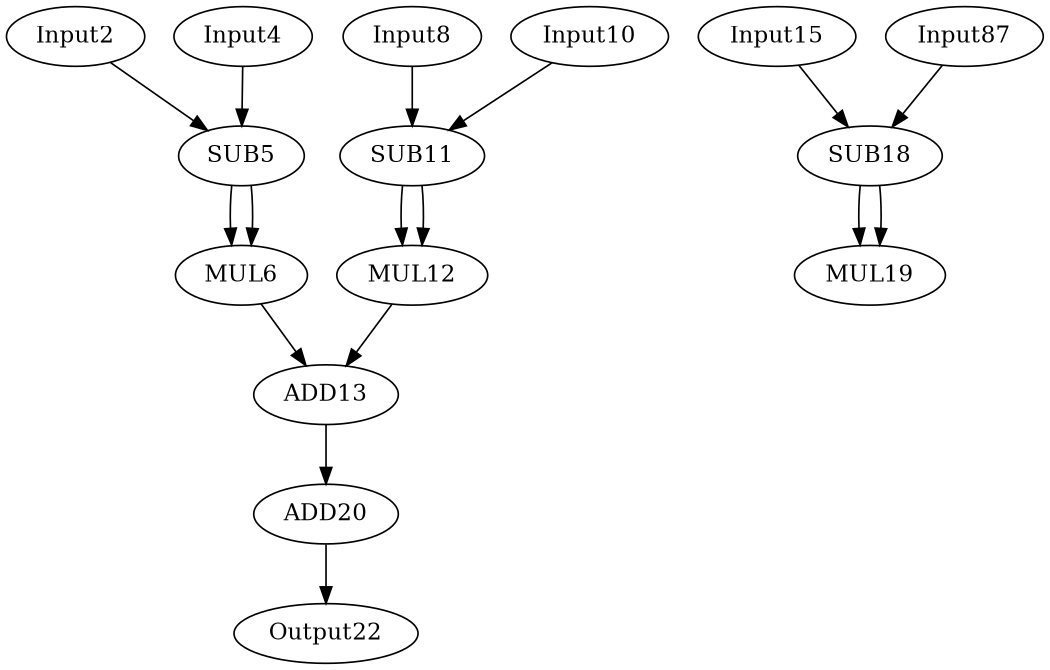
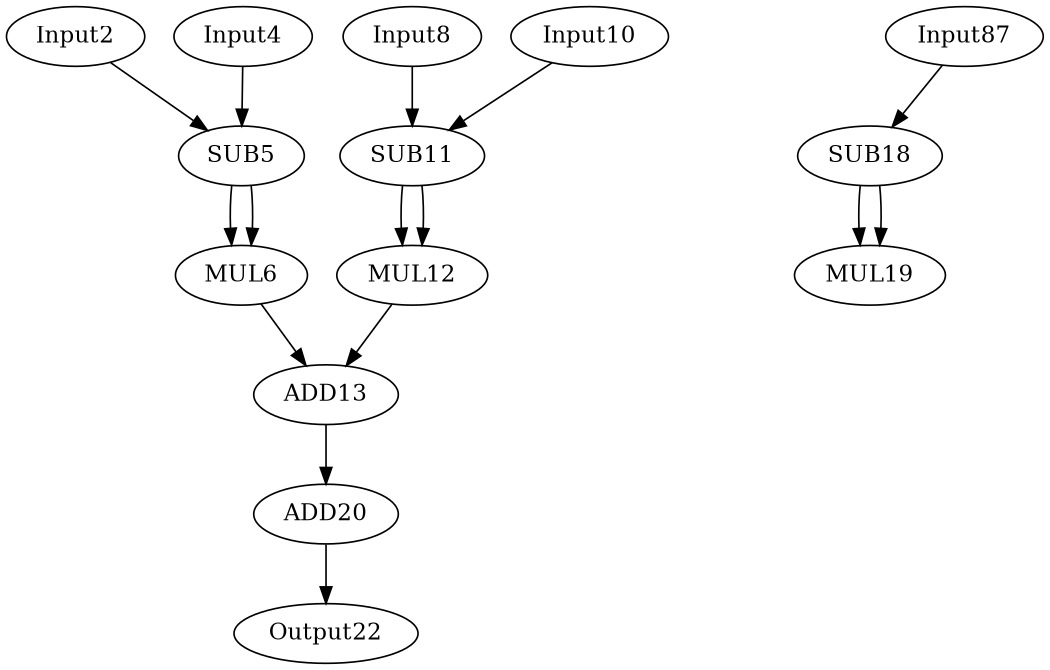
node "Input15": removed
